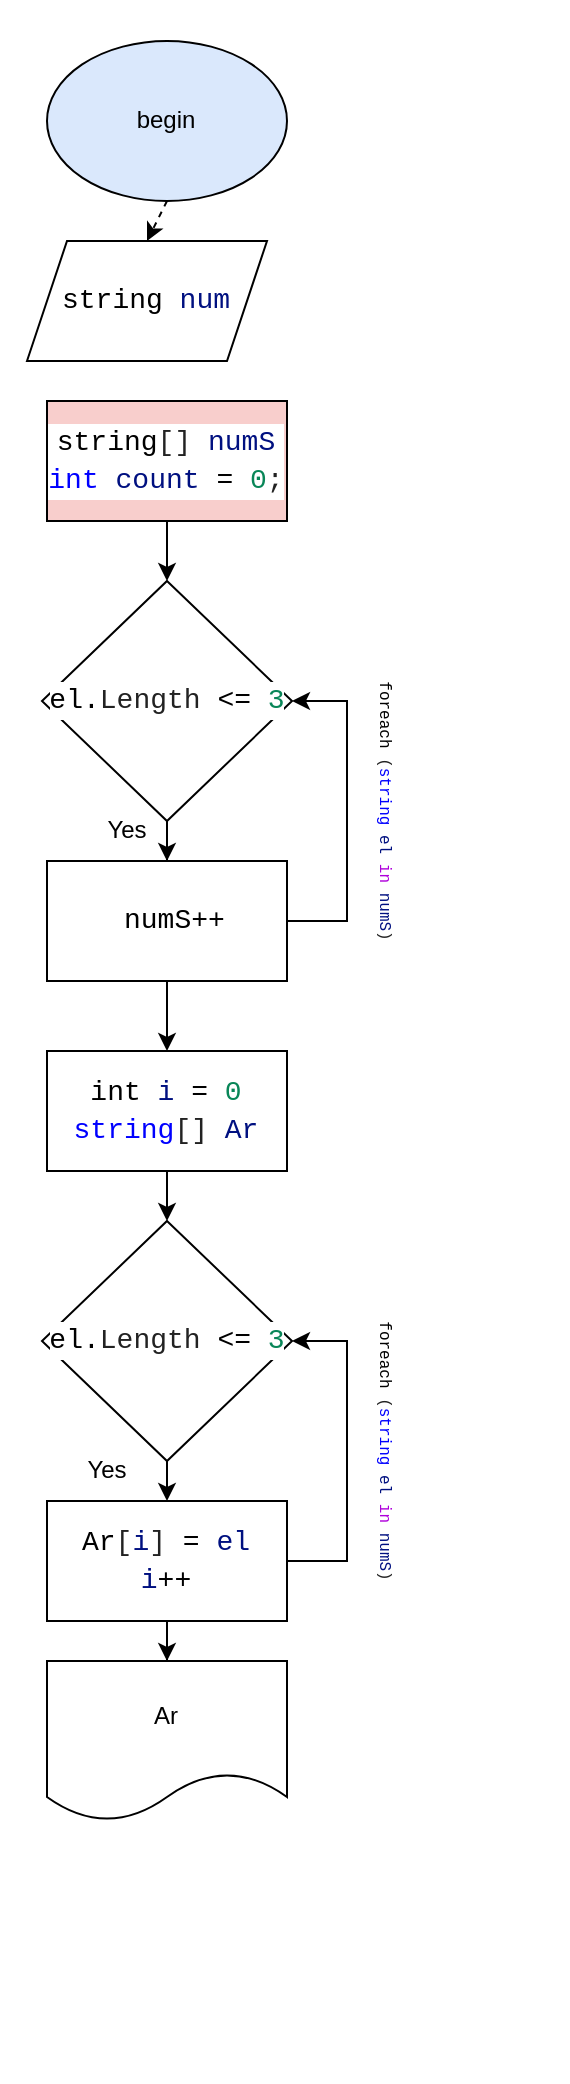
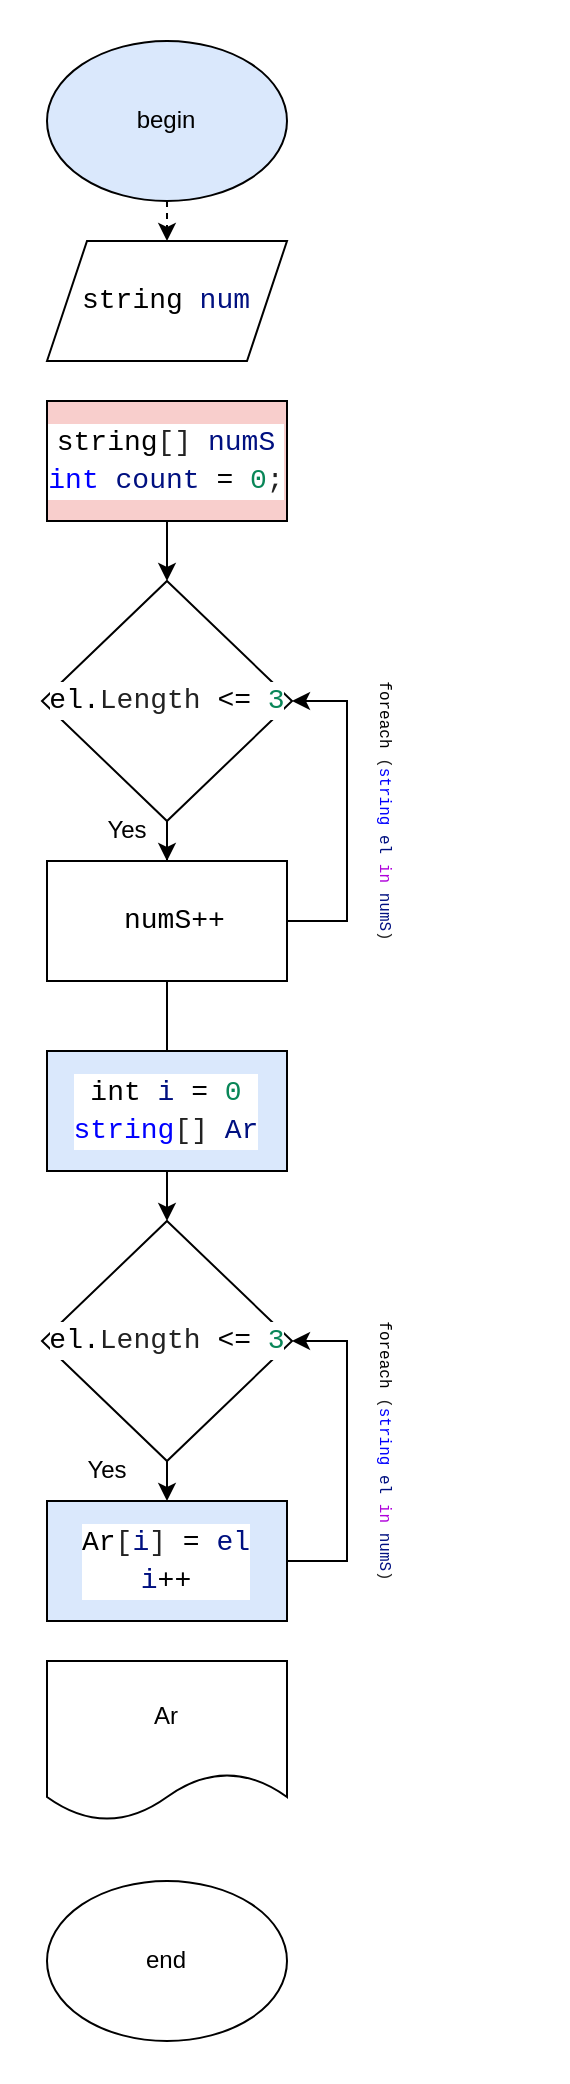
node "string num": moved (147, 301) -> (167, 301)
edge "numS++" -> "int i = 0 string[] Ar": arrowhead classic -> none
node "int i = 0 string[] Ar": fillcolor #ffffff -> #dae8fc
node "Ar[i] = el i++": fillcolor #ffffff -> #dae8fc
edge "Ar[i] = el i++" -> "Ar": removed
node "end": added
